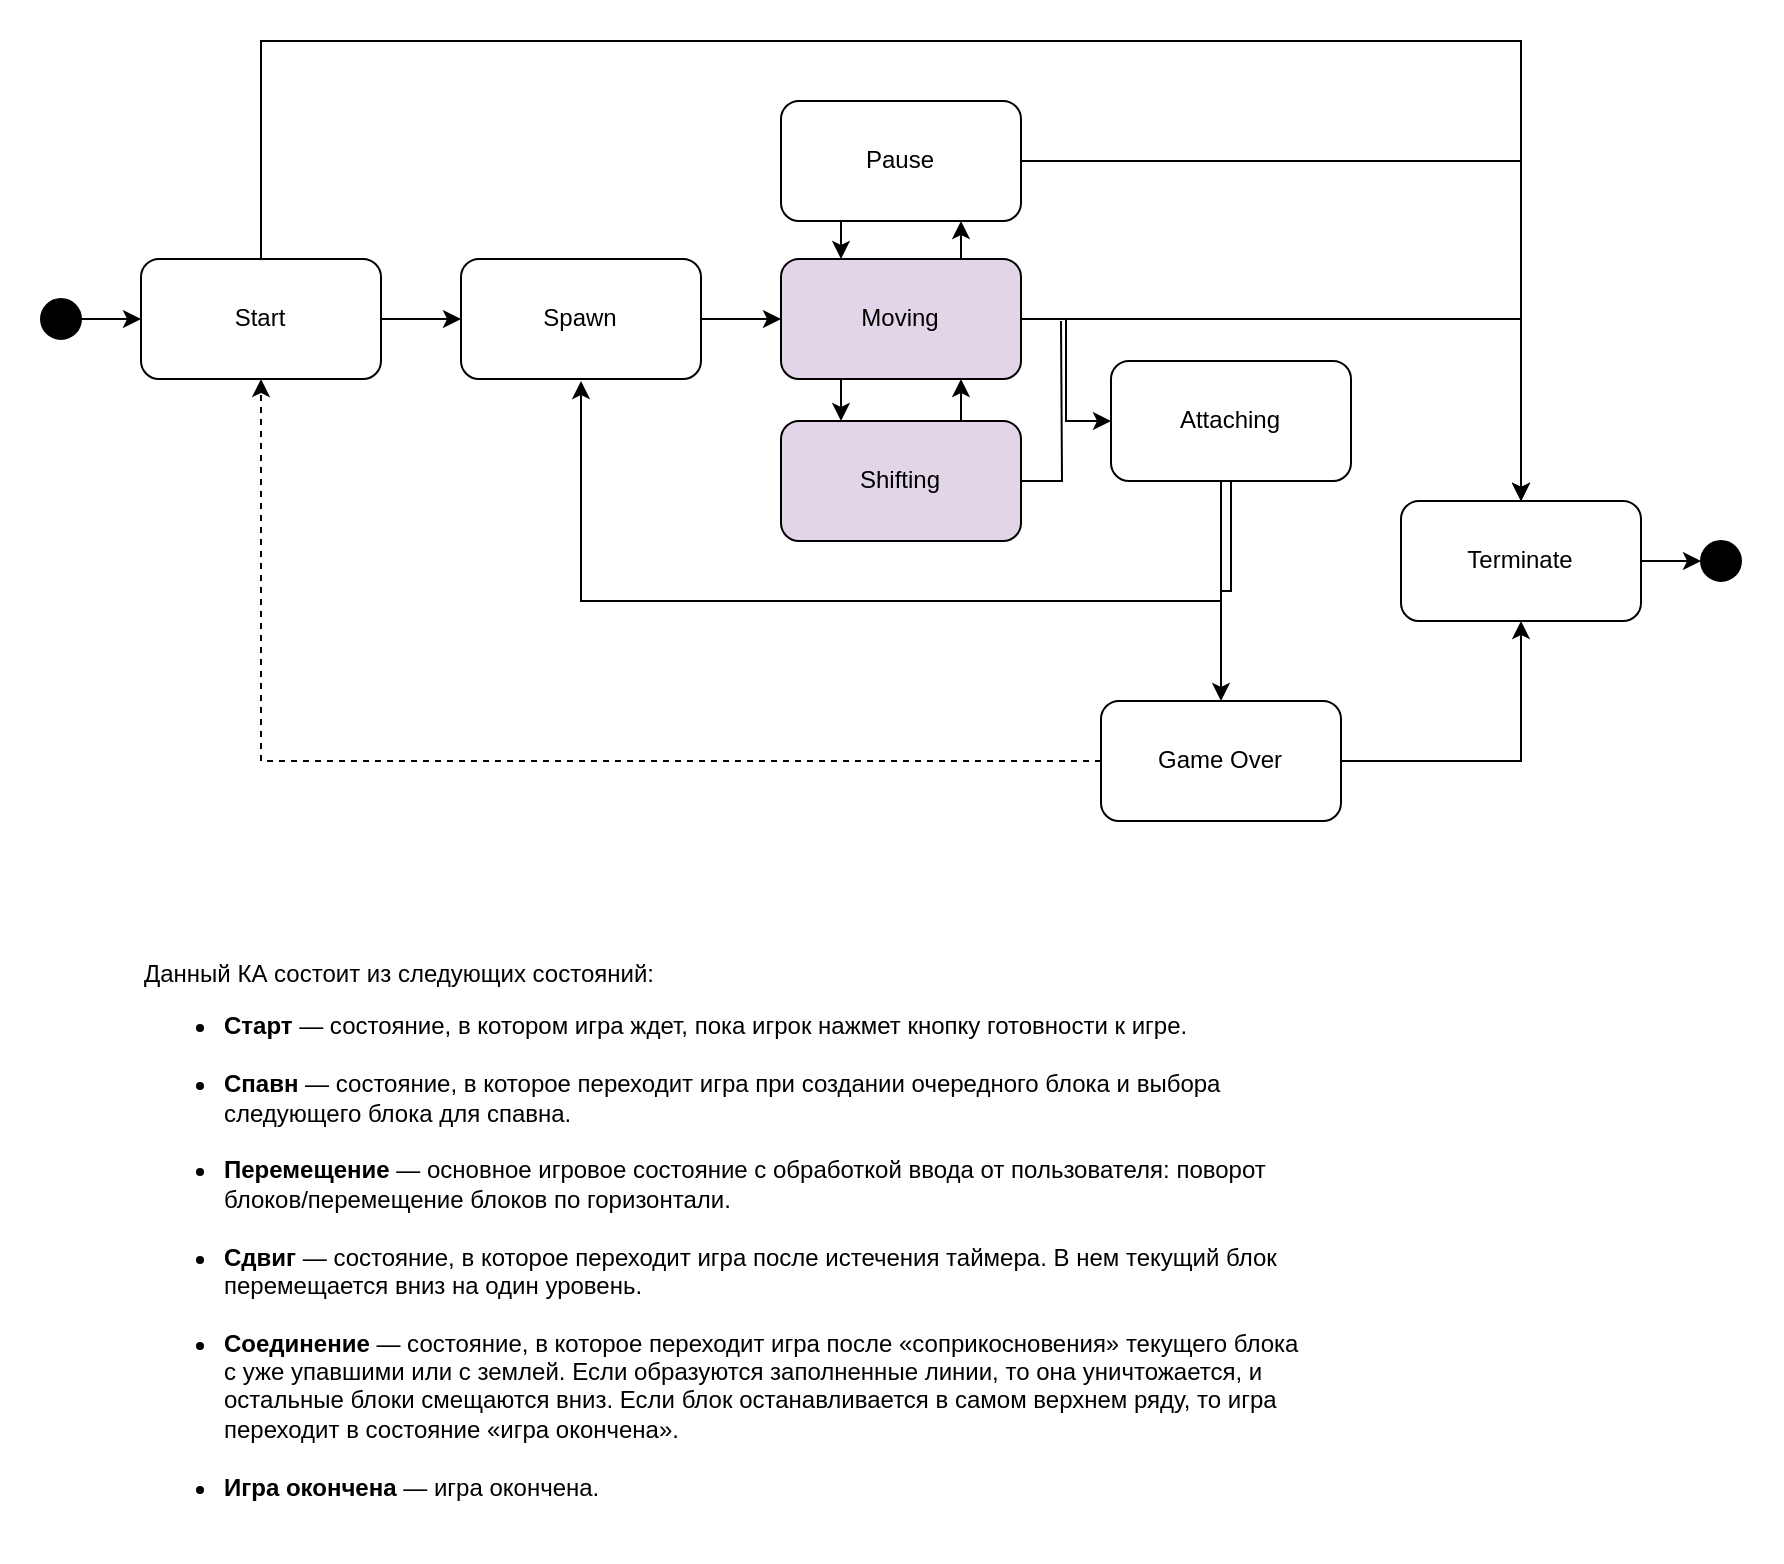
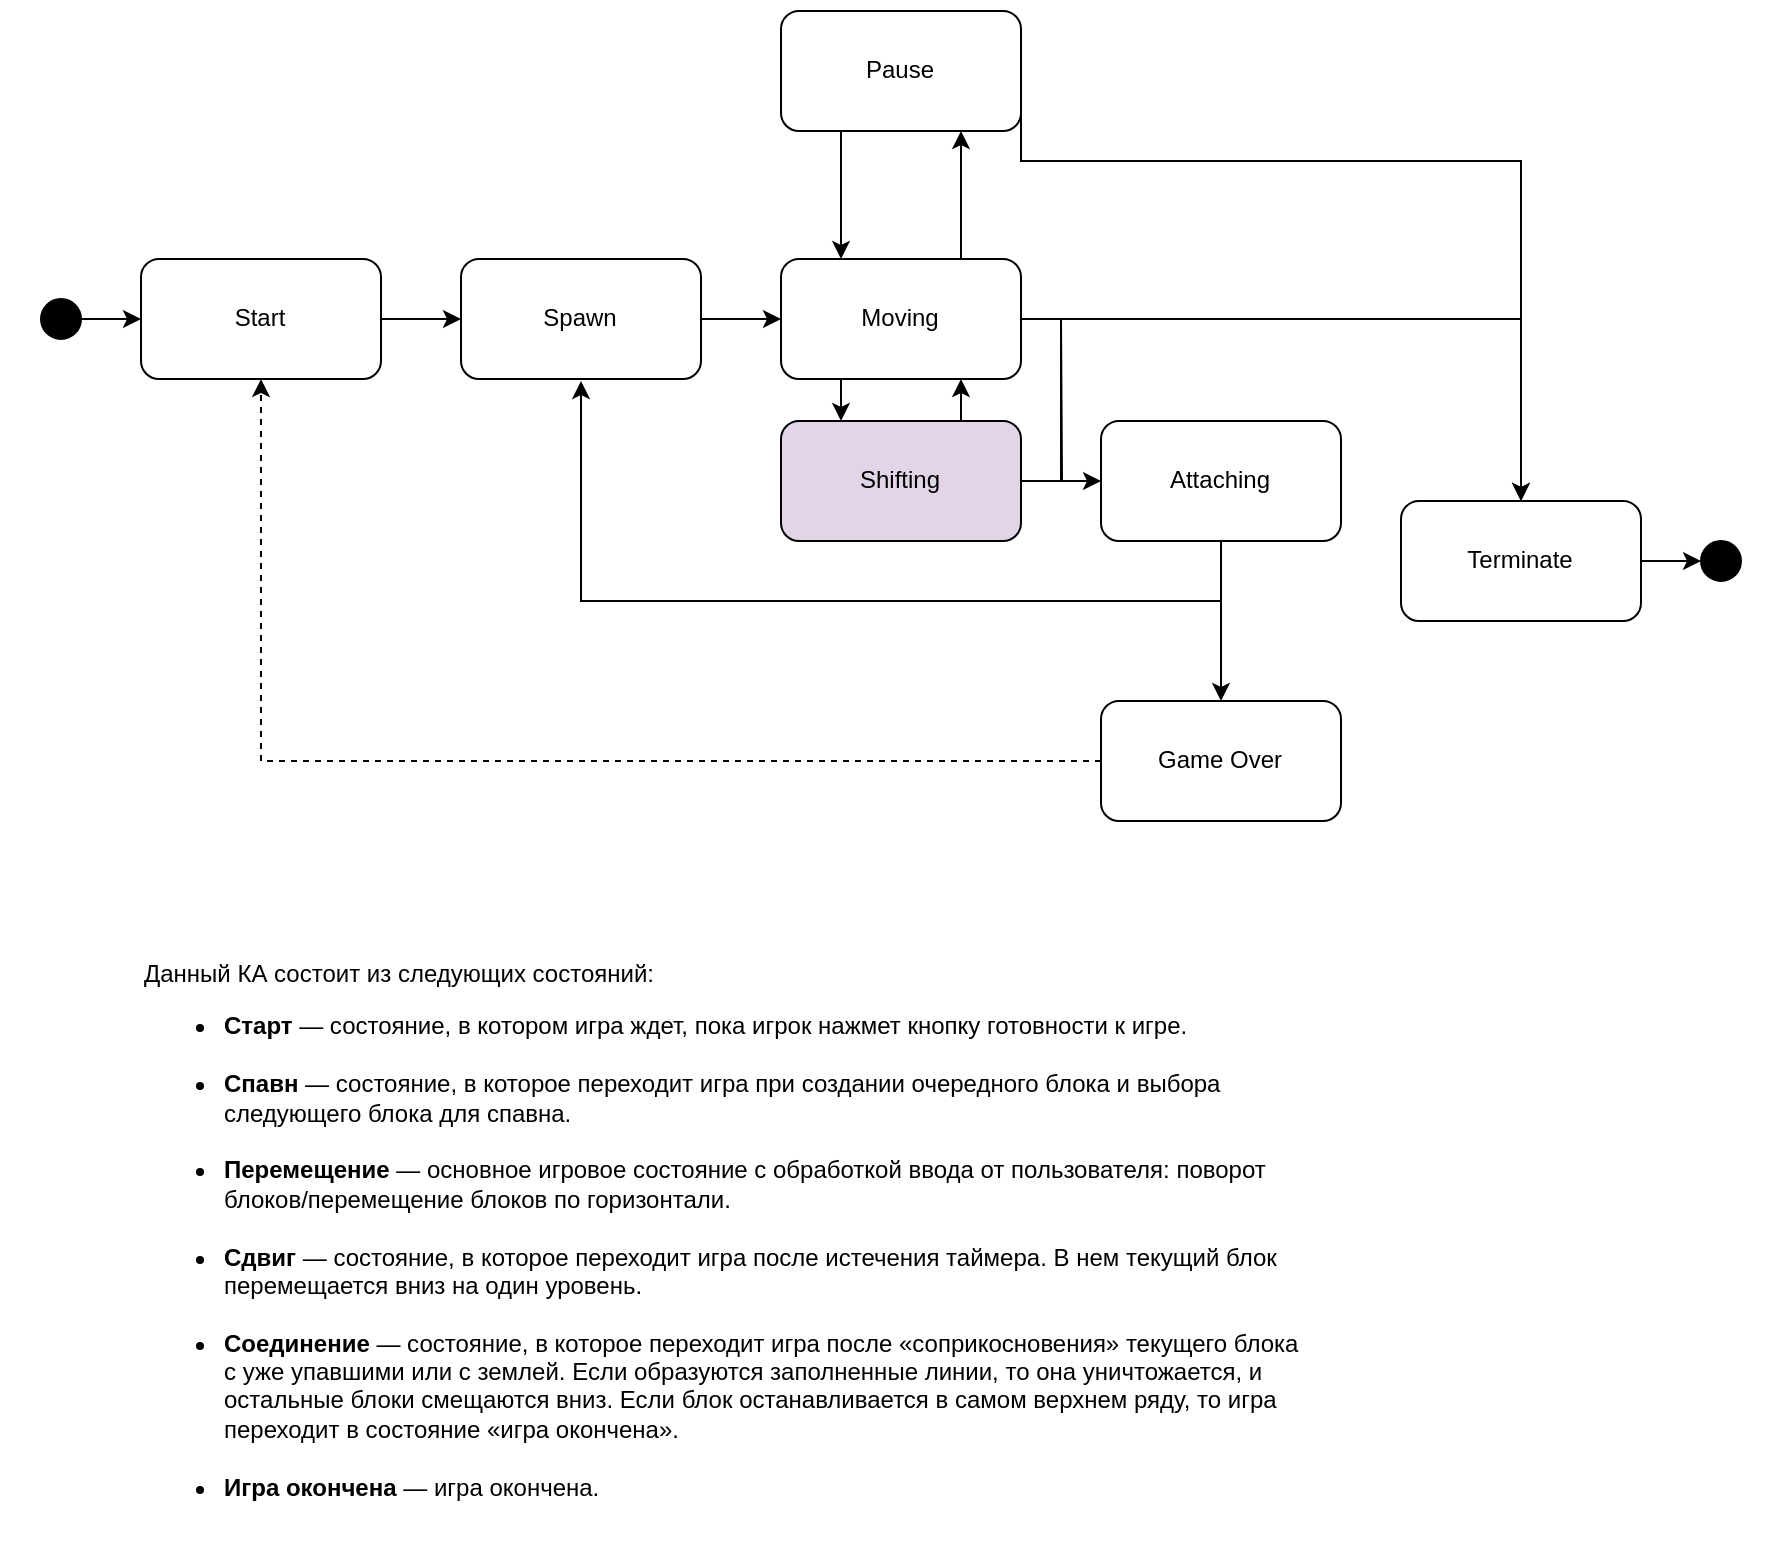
edge "Start" -> "Terminate": removed
node "Pause": moved (901, 161) -> (901, 71)
node "Moving": fillcolor #e1d5e7 -> #ffffff
node "Attaching": moved (1231, 421) -> (1221, 481)
edge "Game Over" -> "Terminate": removed
